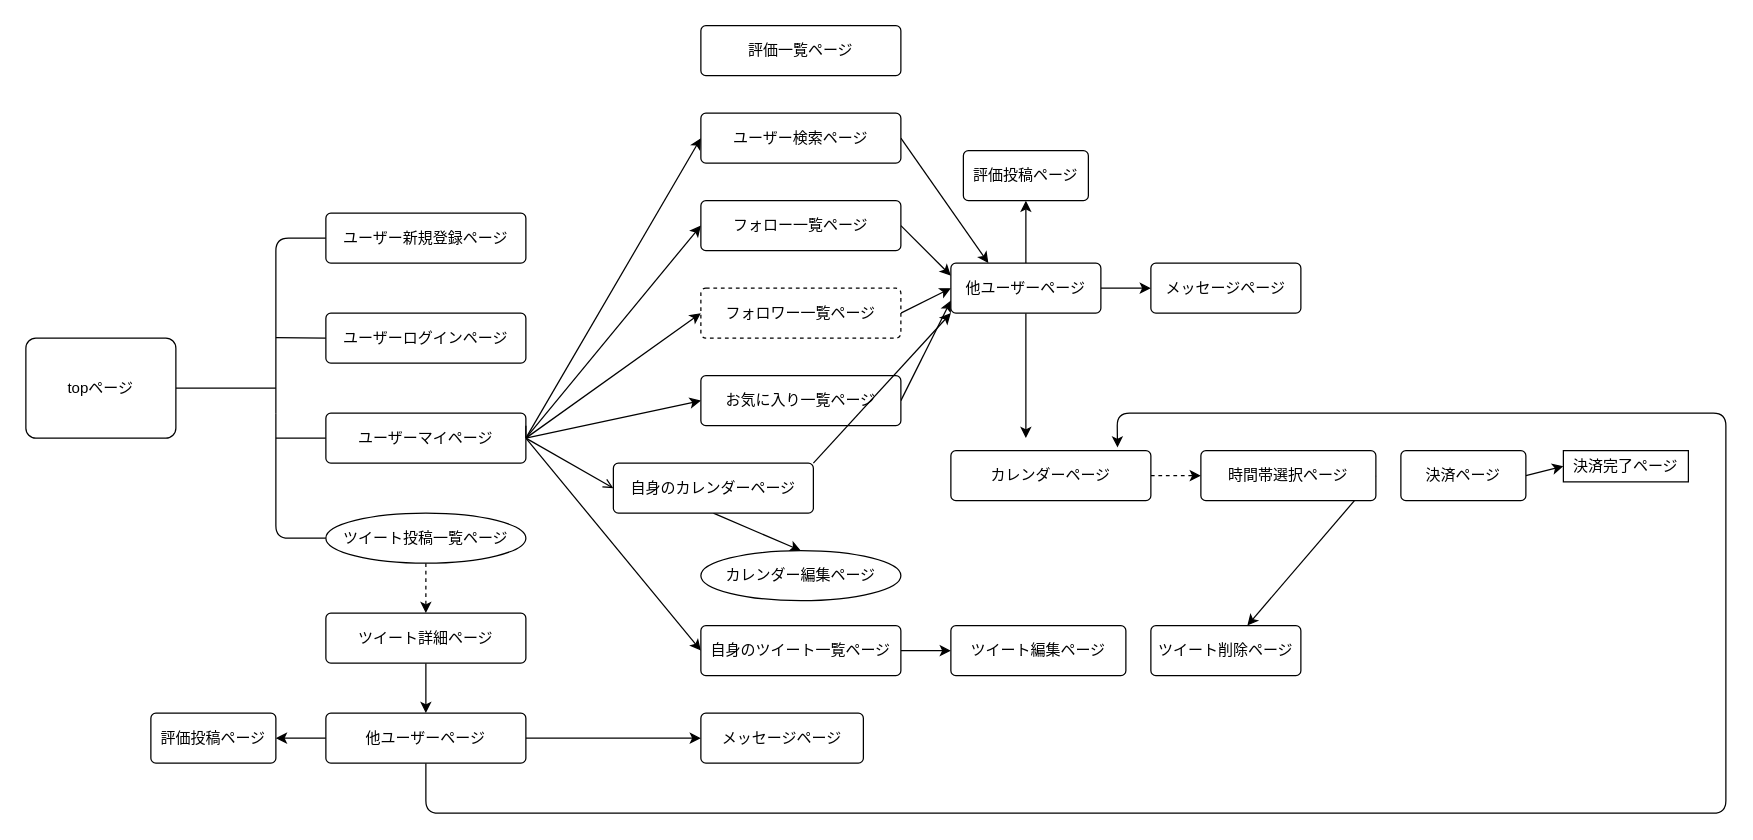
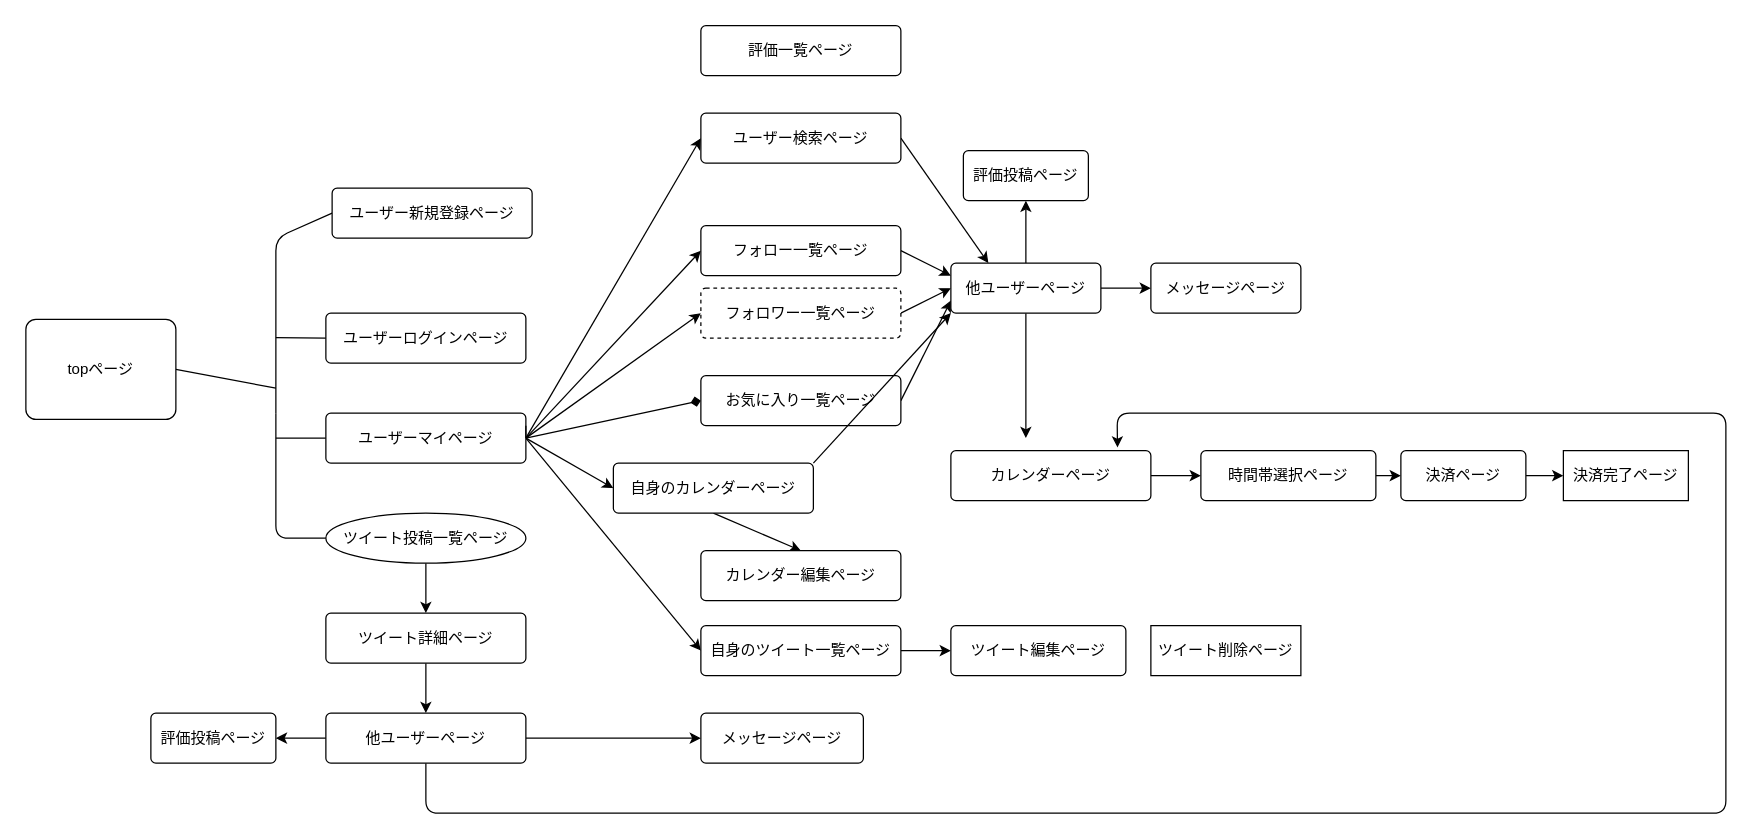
node "フォロー一覧ページ": moved (801, 226) -> (801, 251)
node "ユーザー新規登録ページ": moved (426, 238) -> (432, 213)
node "topページ": moved (101, 388) -> (101, 369)
edge "ユーザーマイページ" -> "お気に入り一覧ページ": arrowhead classic -> diamond
node "決済完了ページ": size 125x31 -> 125x50
edge "カレンダーページ" -> "時間帯選択ページ": style dashed -> solid
edge "ユーザーマイページ" -> "自身のカレンダーページ": arrowhead open -> classic
edge "時間帯選択ページ" -> "ツイート削除ページ": now "時間帯選択ページ" -> "決済ページ"
node "カレンダー編集ページ": shape ellipse -> rounded rectangle
edge "ツイート投稿一覧ページ" -> "ツイート詳細ページ": style dashed -> solid
node "ツイート削除ページ": shape rounded rectangle -> rectangle
